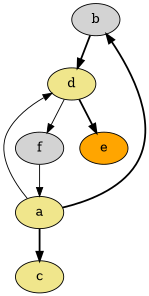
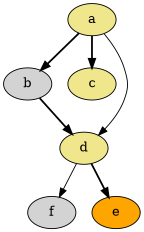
edge "f" -> "a": removed
